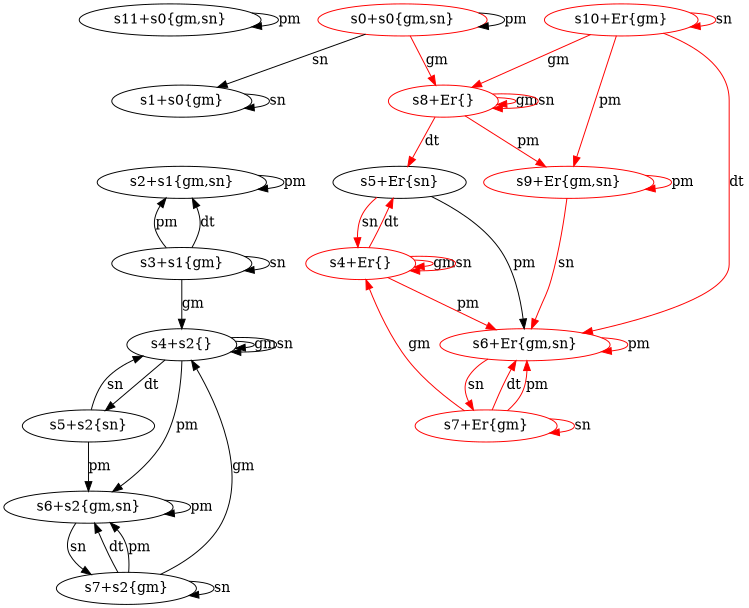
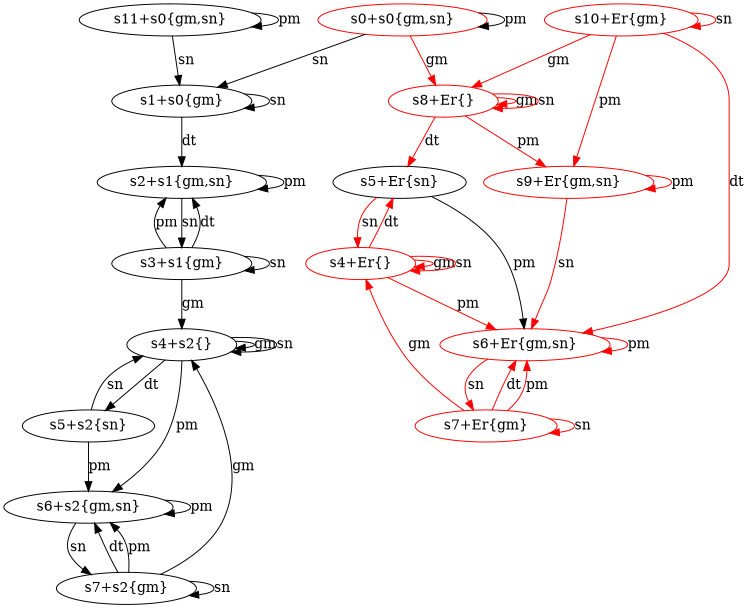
edge "s11+s0{gm,sn}" -> "s1+s0{gm}": added, label "sn"
edge "s1+s0{gm}" -> "s2+s1{gm,sn}": added, label "dt"
edge "s2+s1{gm,sn}" -> "s3+s1{gm}": added, label "sn"
